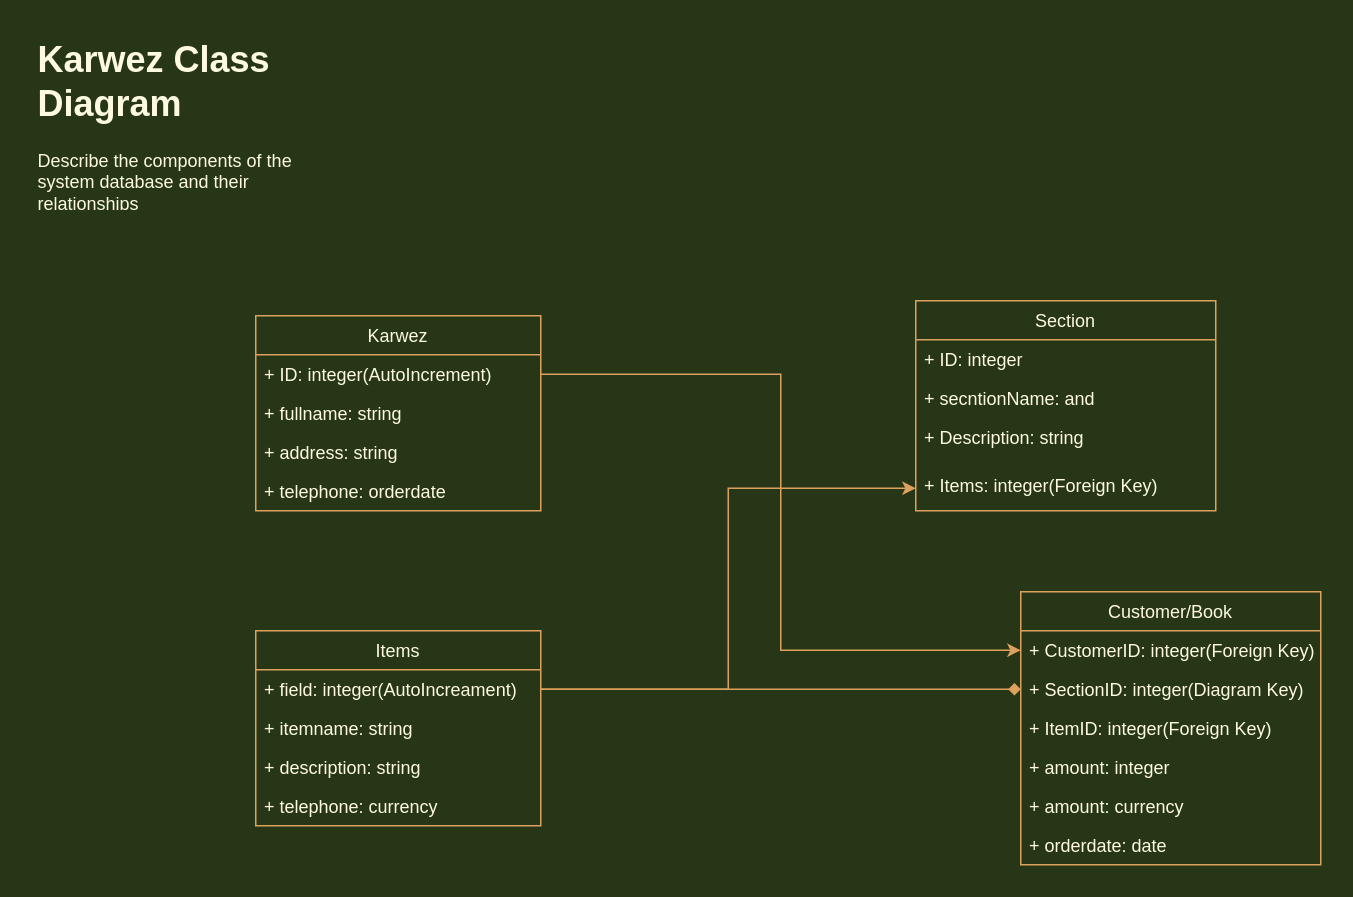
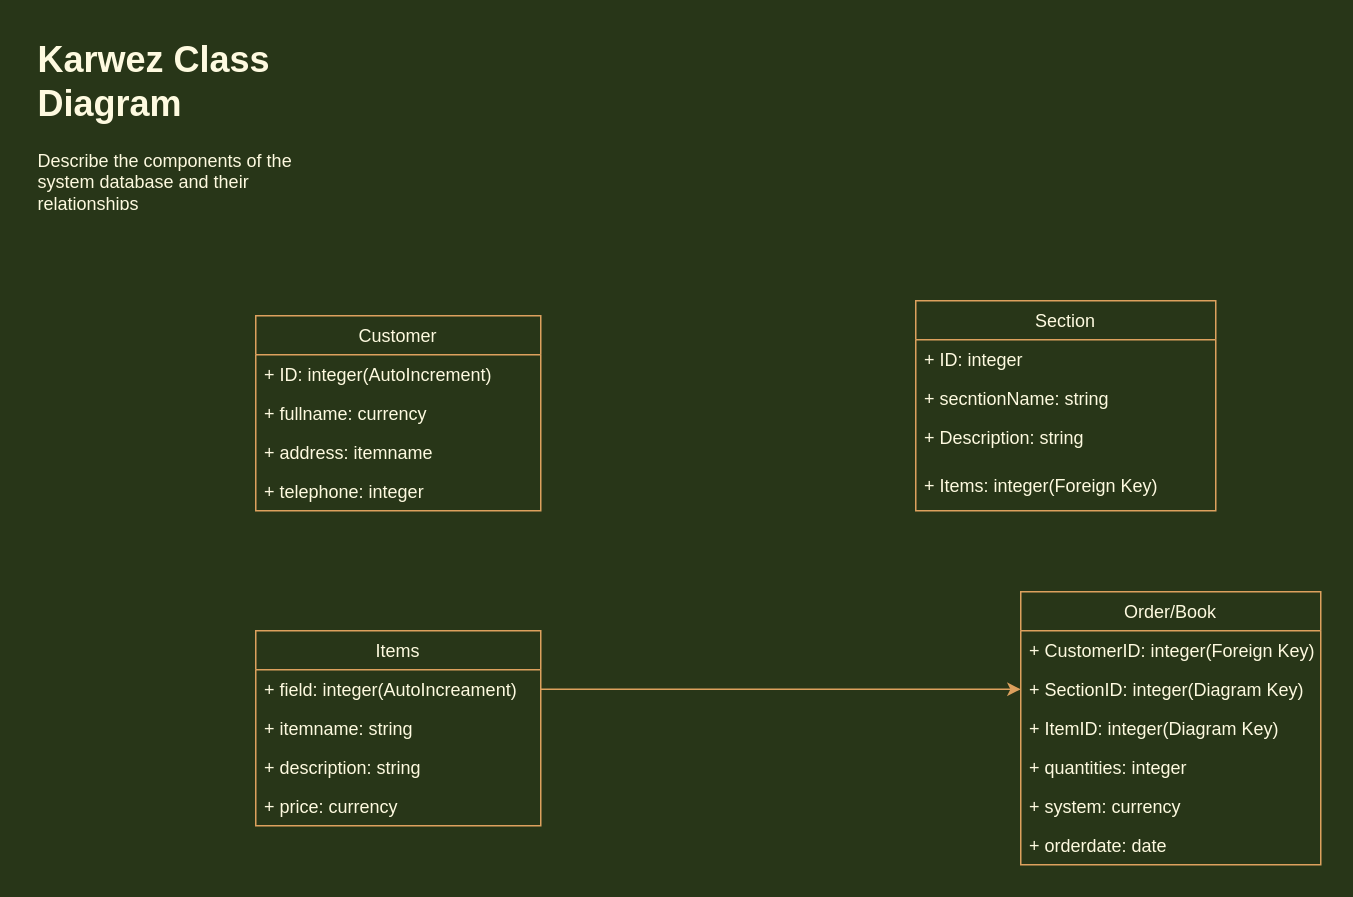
node "Karwez": label "Karwez" -> "Customer"
node "+ secntionName: and": label "+ secntionName: and" -> "+ secntionName: string"
node "+ fullname: string": label "+ fullname: string" -> "+ fullname: currency"
node "+ address: string": label "+ address: string" -> "+ address: itemname"
node "+ telephone: orderdate": label "+ telephone: orderdate" -> "+ telephone: integer"
edge "+ field: integer(AutoIncreament)" -> "+ Items: integer(Foreign Key)": removed
edge "+ ID: integer(AutoIncrement)" -> "+ CustomerID: integer(Foreign Key)": removed
node "Customer/Book": label "Customer/Book" -> "Order/Book"
edge "+ field: integer(AutoIncreament)" -> "+ SectionID: integer(Diagram Key)": arrowhead diamond -> classic
node "+ ItemID: integer(Foreign Key)": label "+ ItemID: integer(Foreign Key)" -> "+ ItemID: integer(Diagram Key)"
node "+ amount: integer": label "+ amount: integer" -> "+ quantities: integer"
node "+ telephone: currency": label "+ telephone: currency" -> "+ price: currency"
node "+ amount: currency": label "+ amount: currency" -> "+ system: currency"
